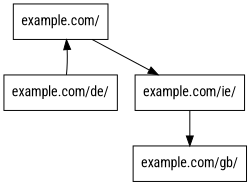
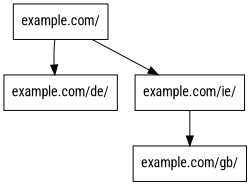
edge "example.com/de/" -> "example.com/": reversed
